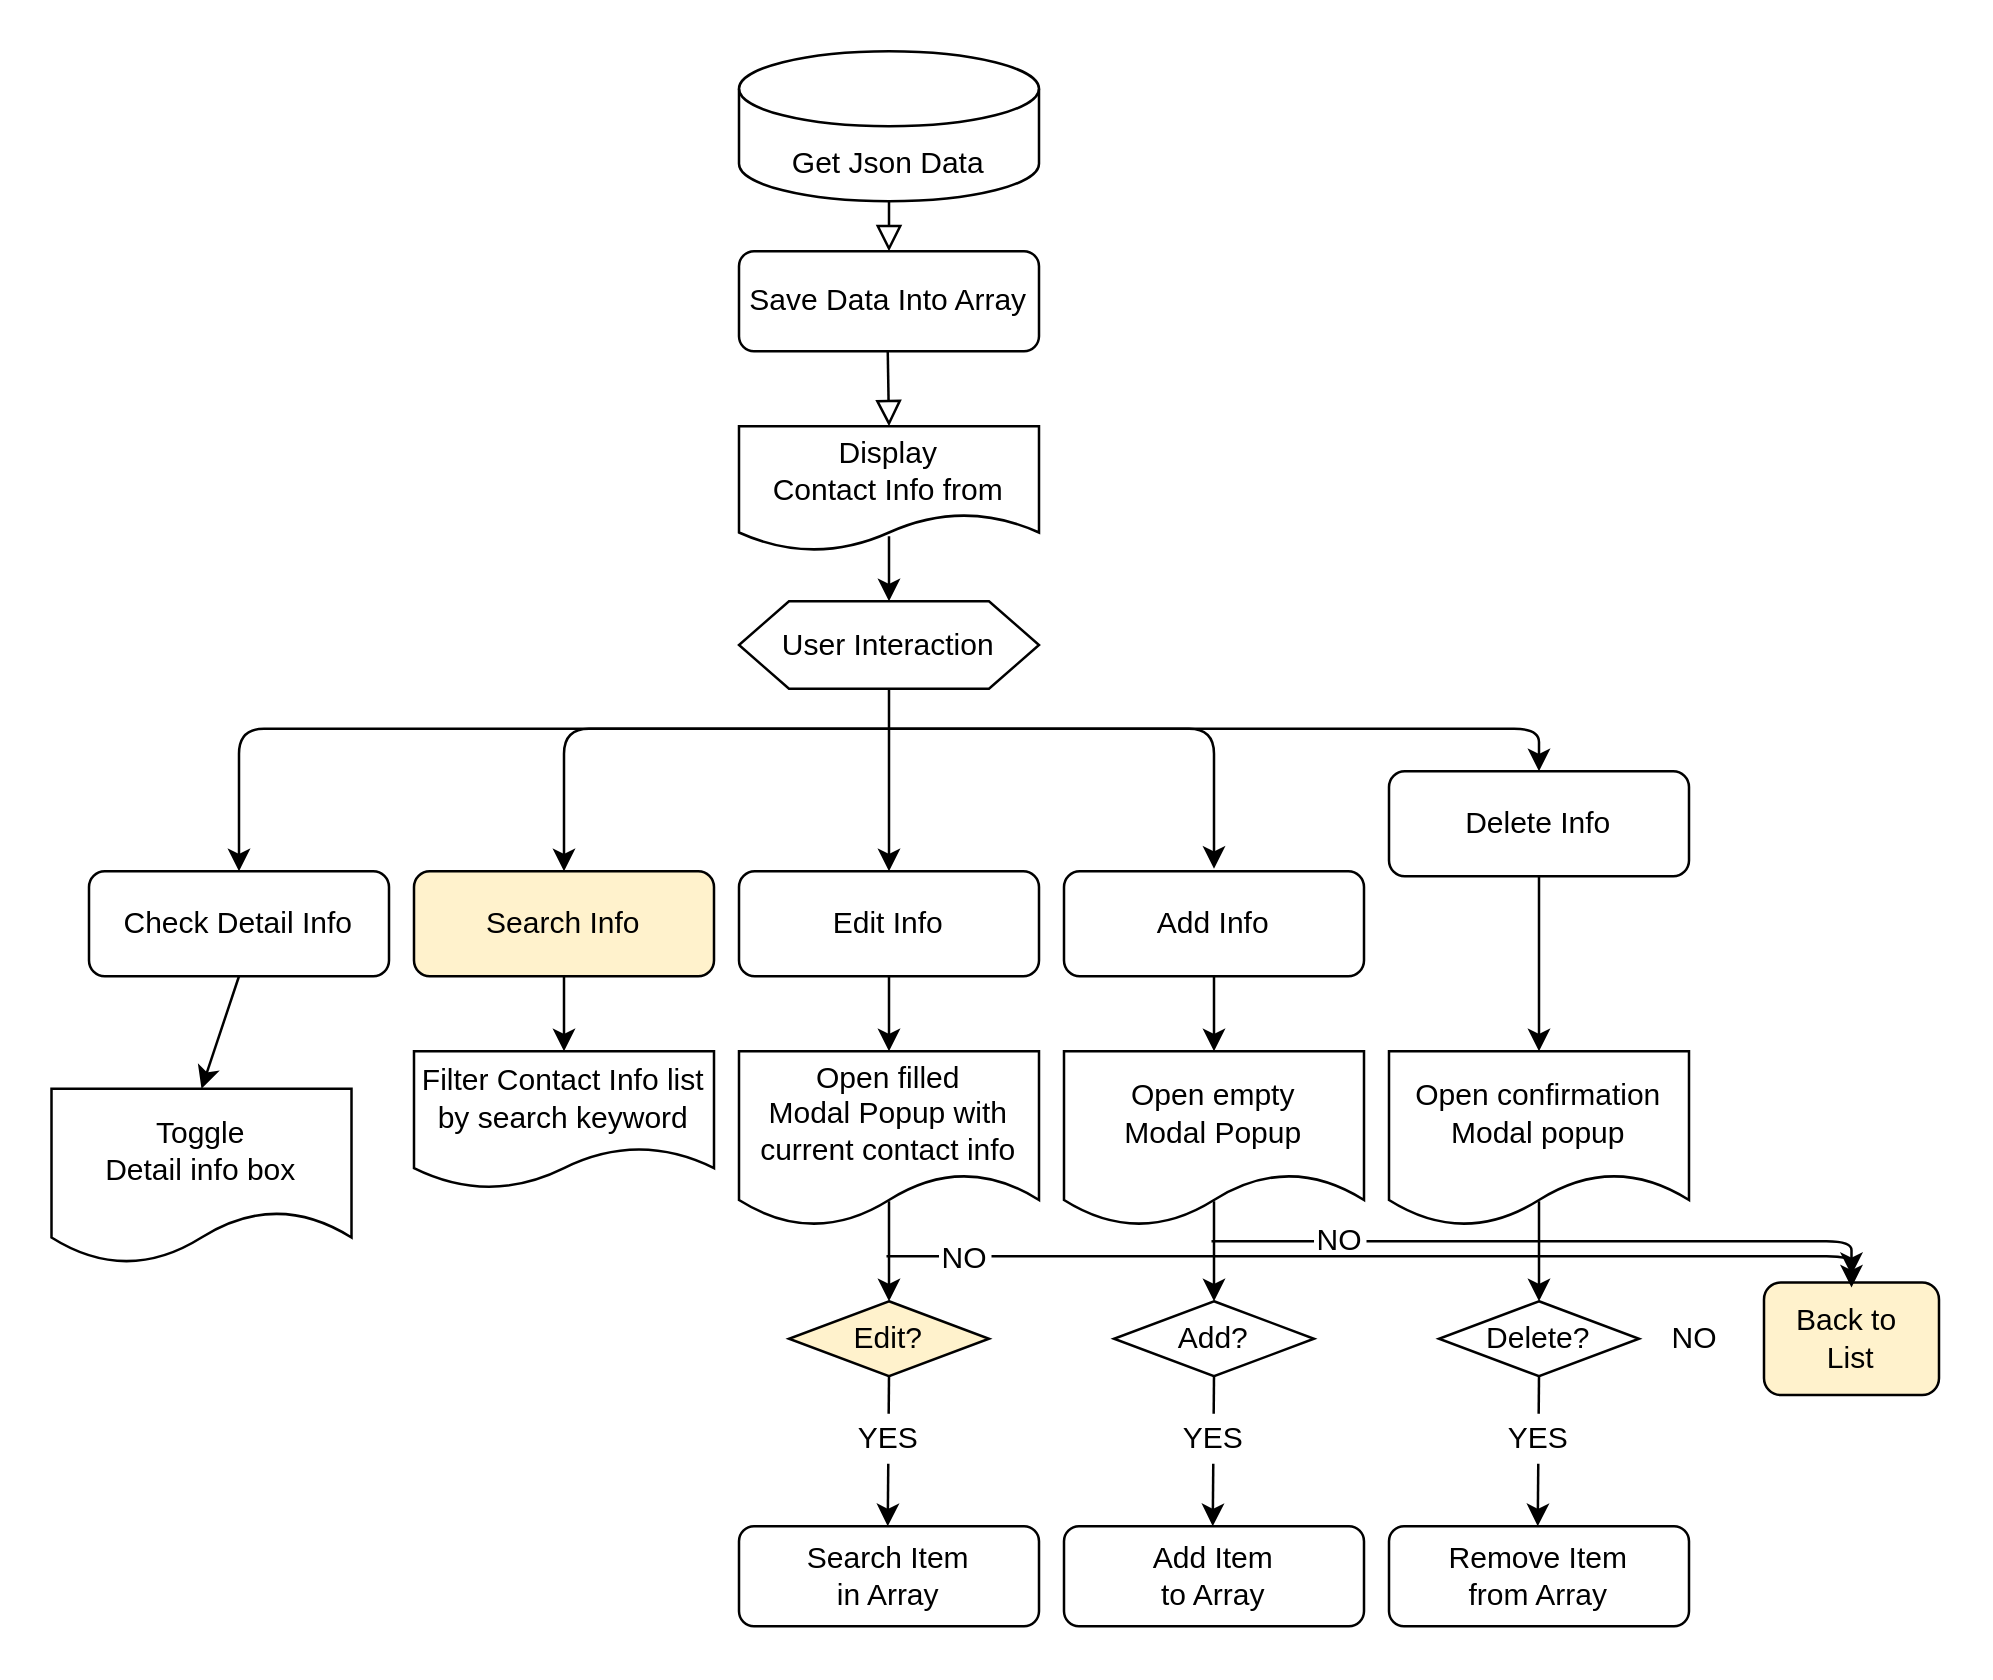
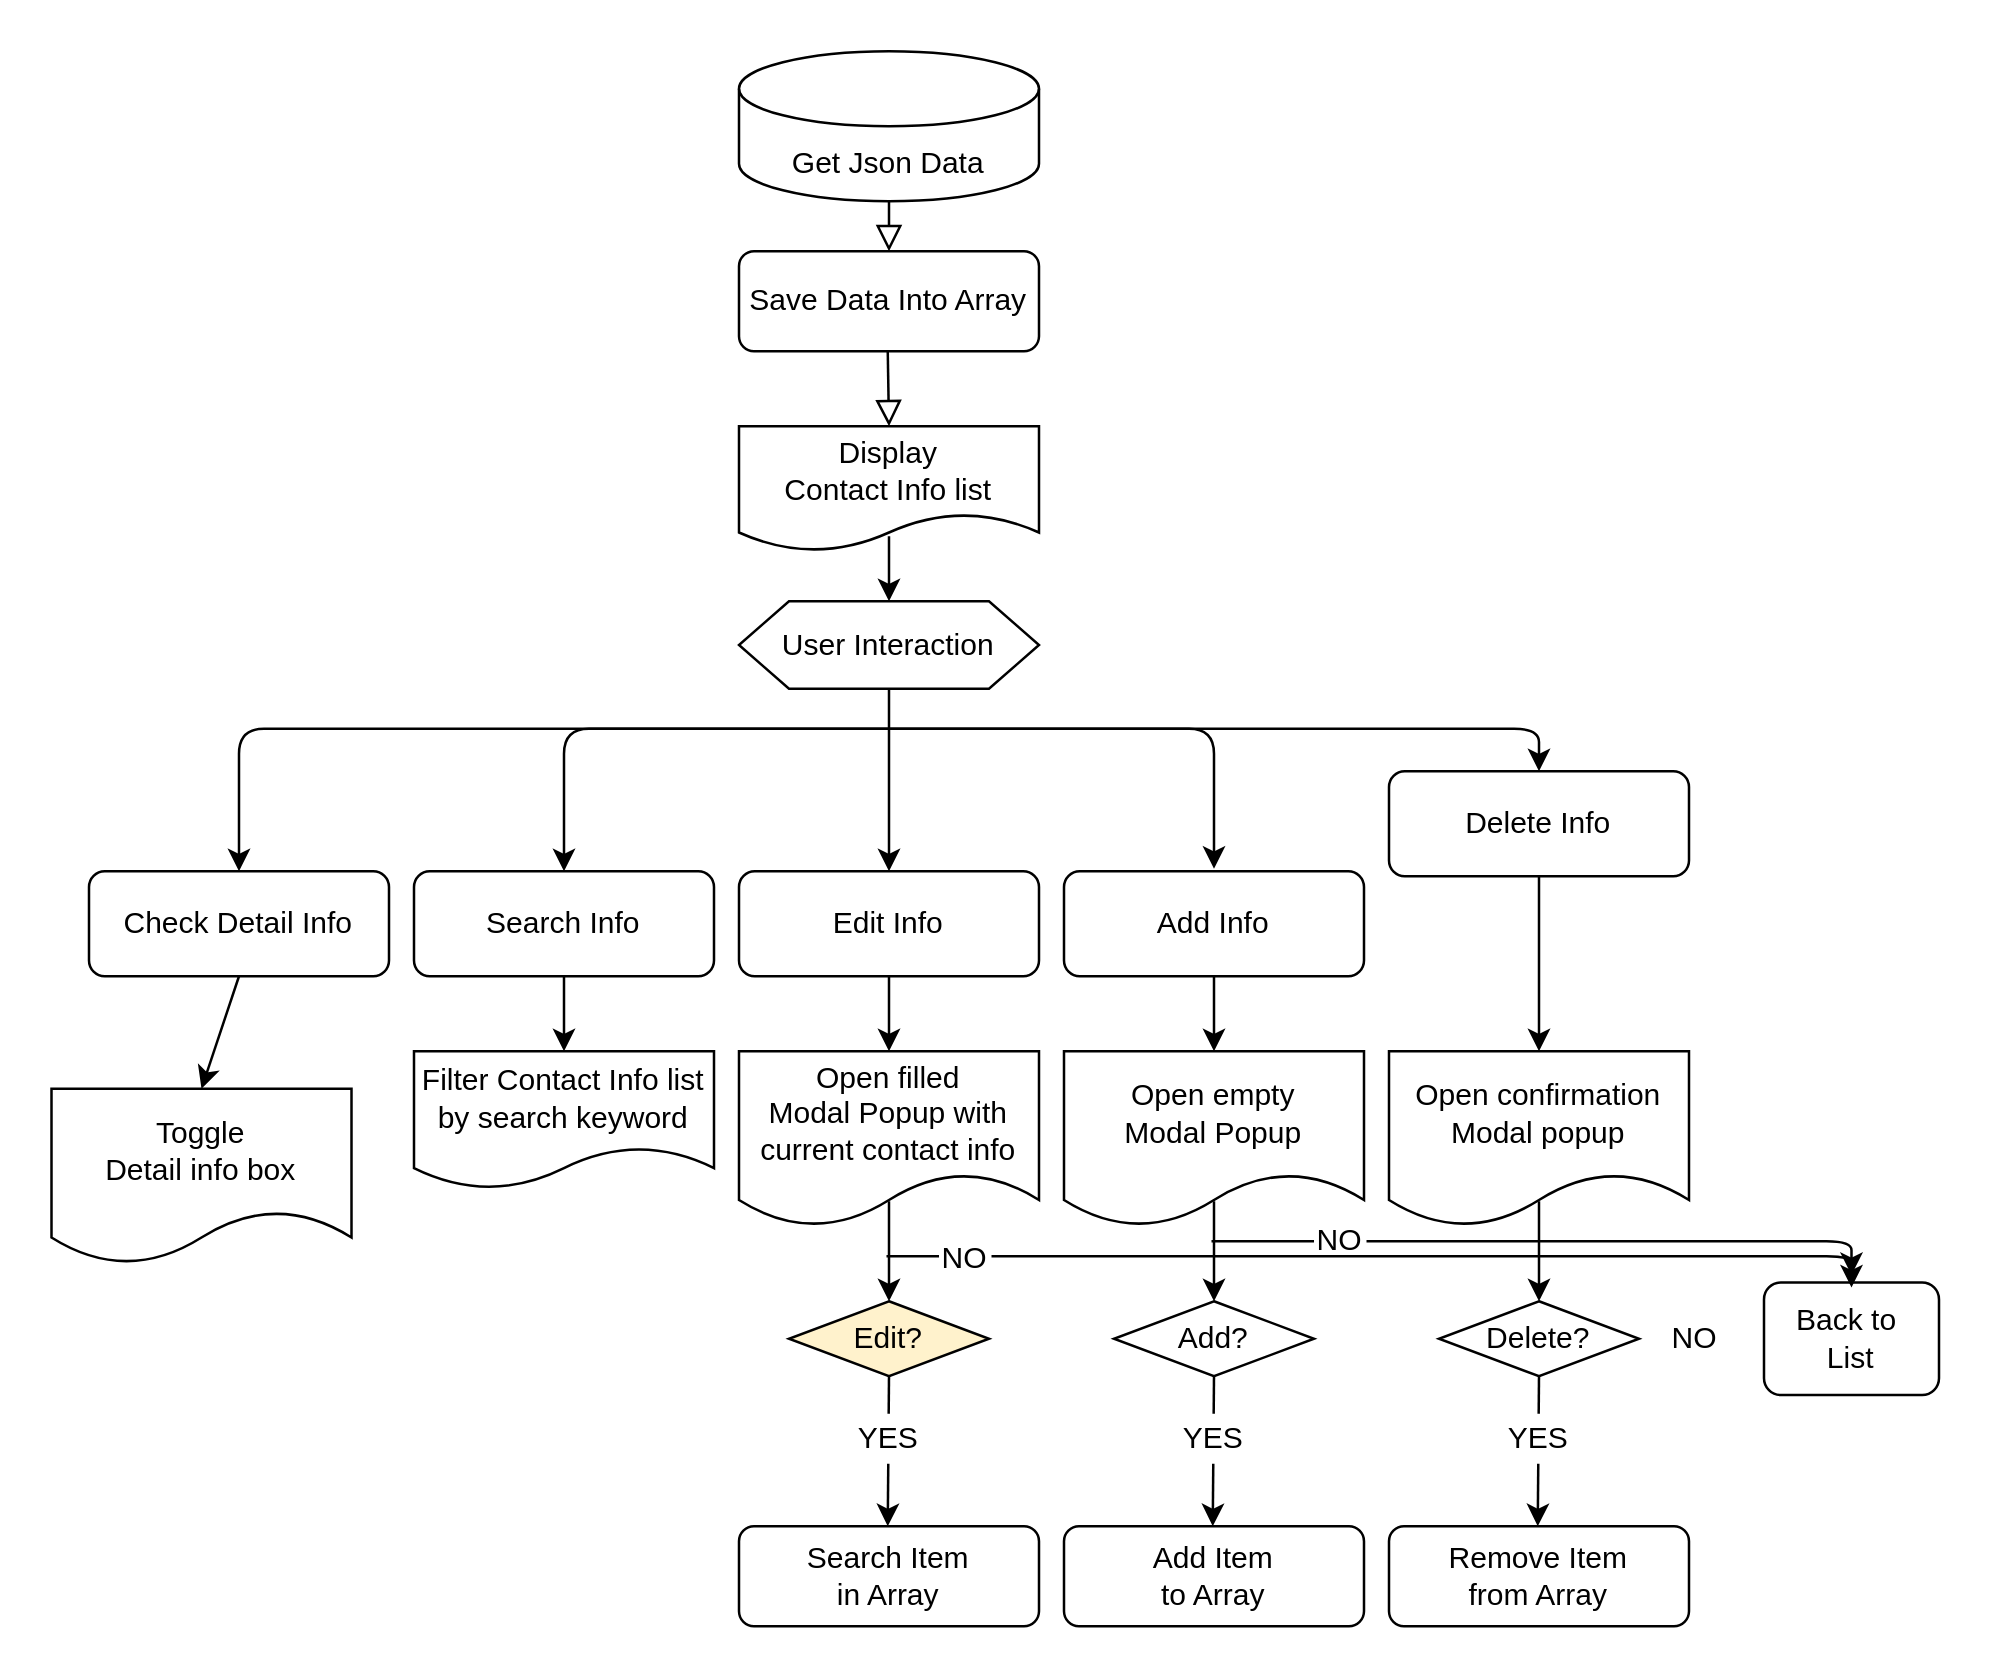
node "Display Contact Info from": label "Display Contact Info from" -> "Display Contact Info list"
node "Search Info": fillcolor #fff2cc -> #ffffff
node "Back to List": fillcolor #fff2cc -> #ffffff
